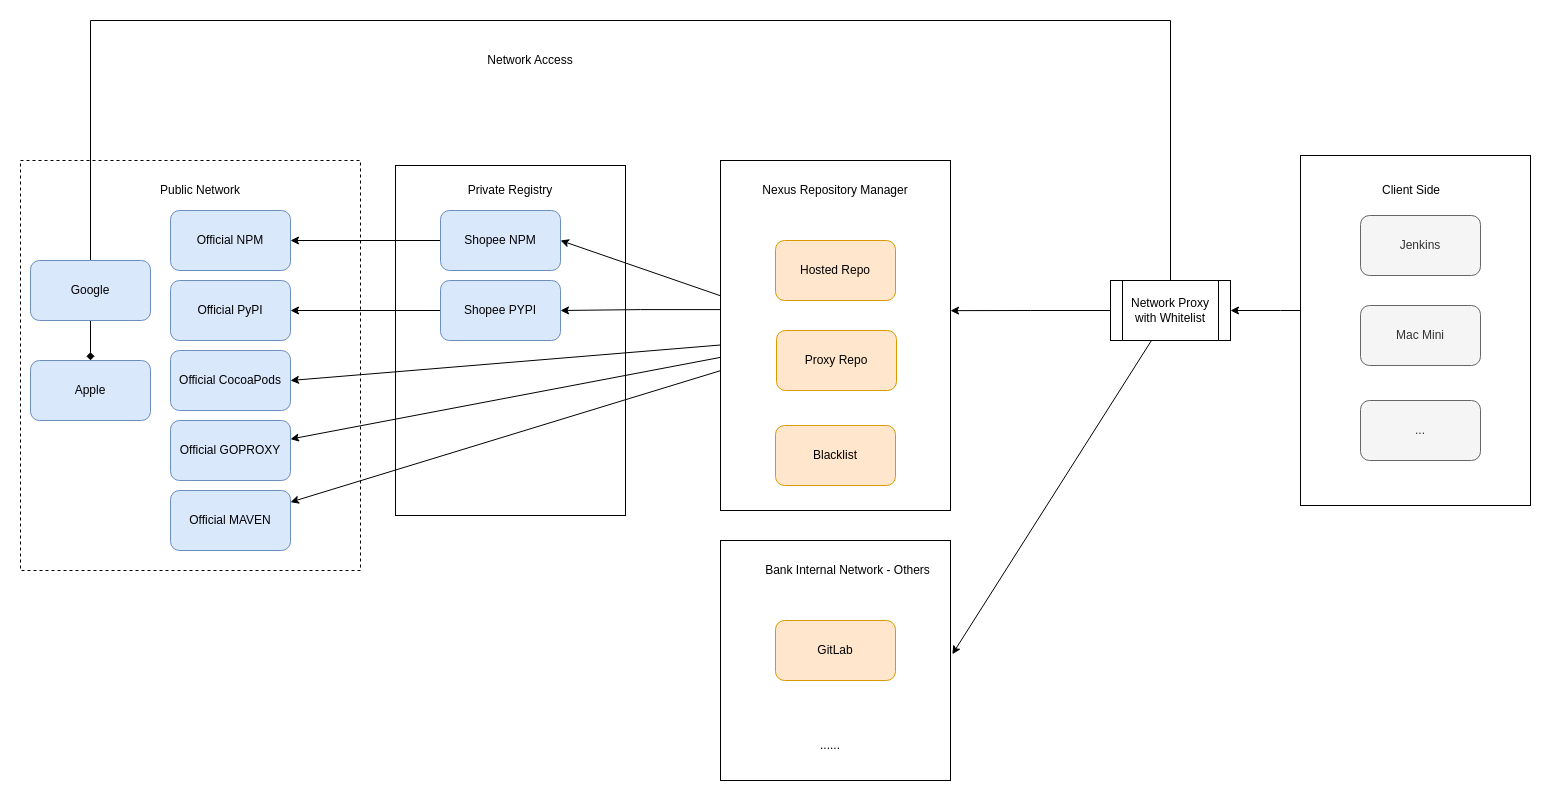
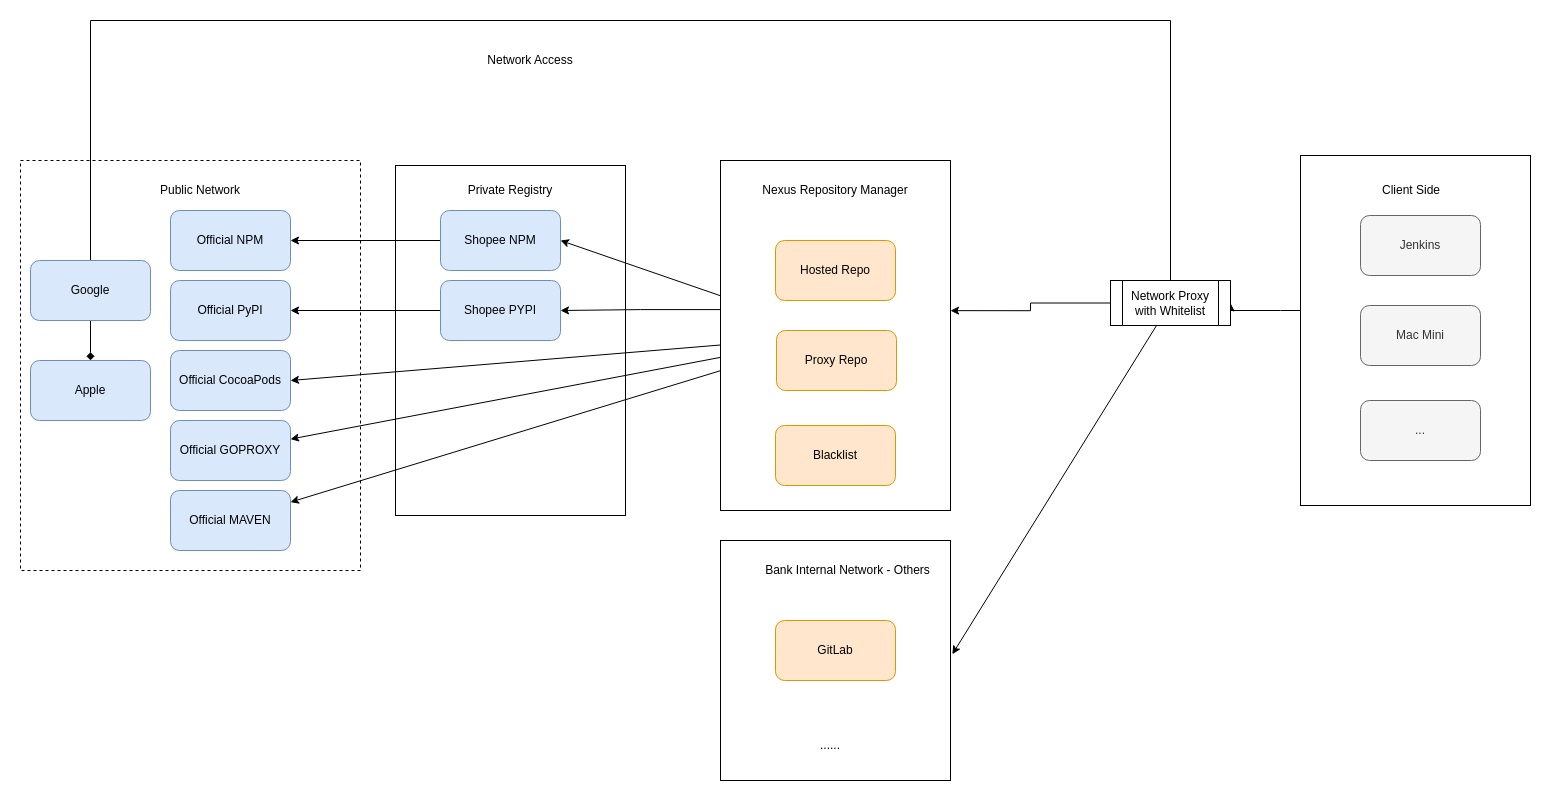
node "Network Proxy with Whitelist": size 120x60 -> 120x45
